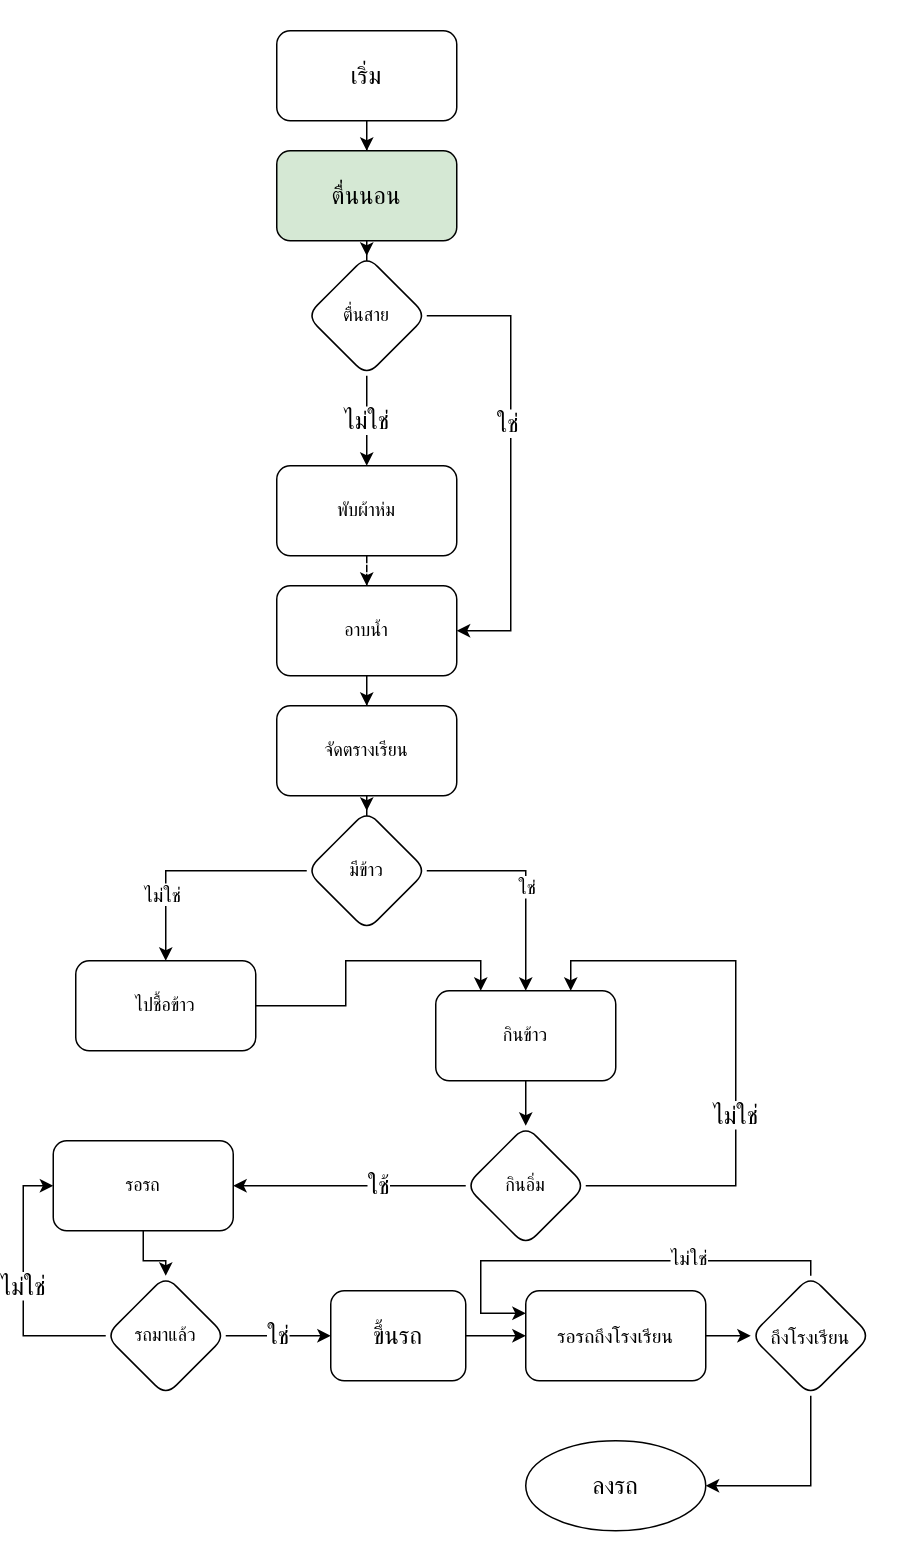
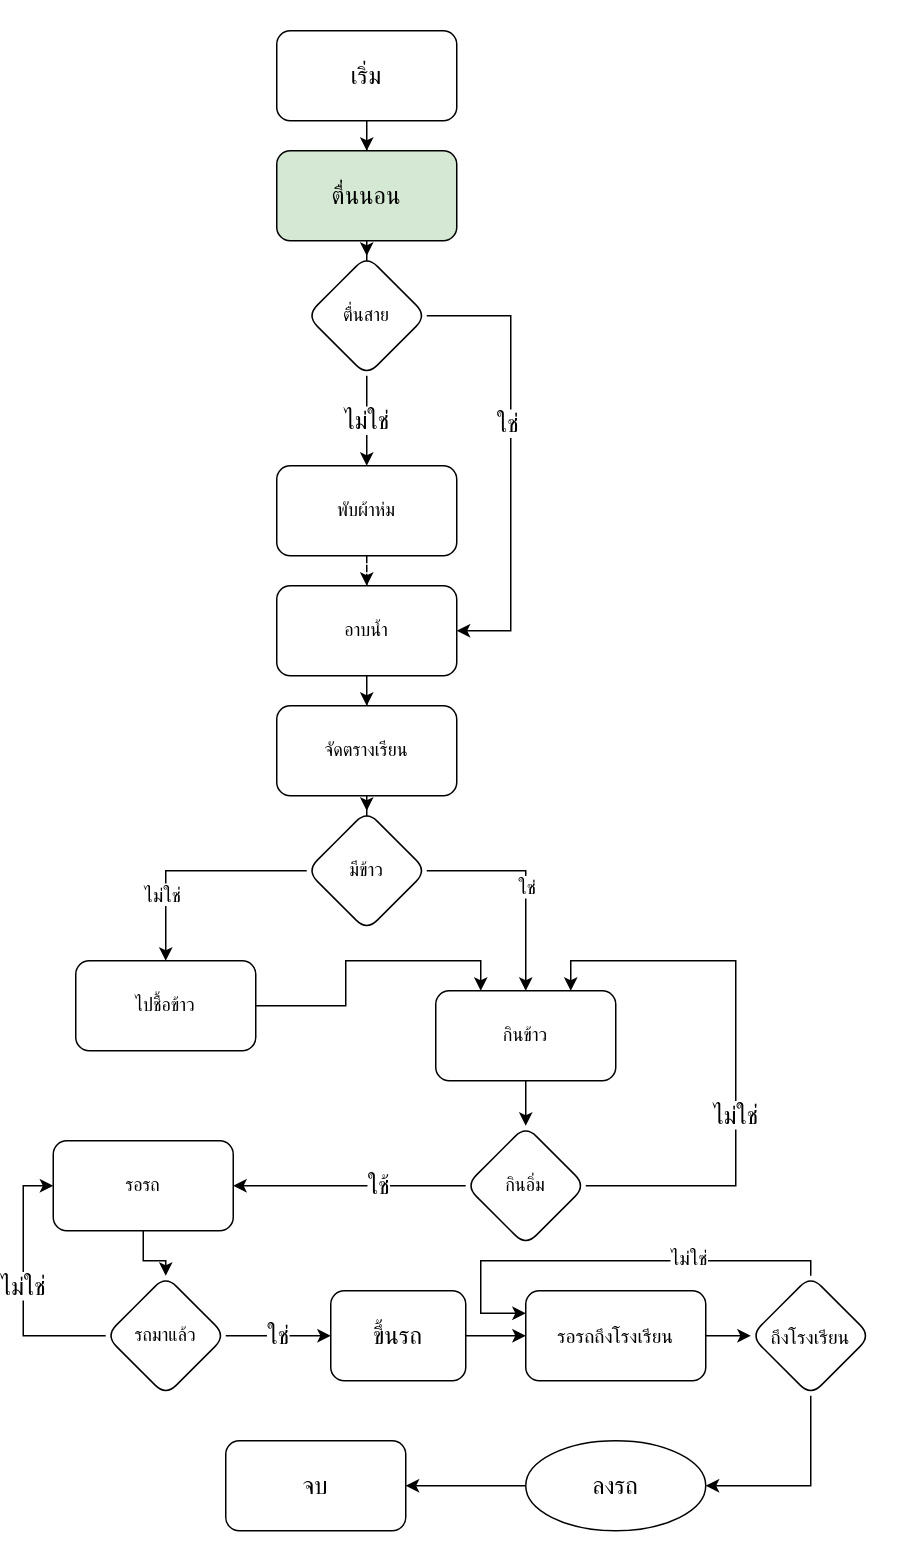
node "จบ": added
edge "ลงรถ" -> "จบ": added
